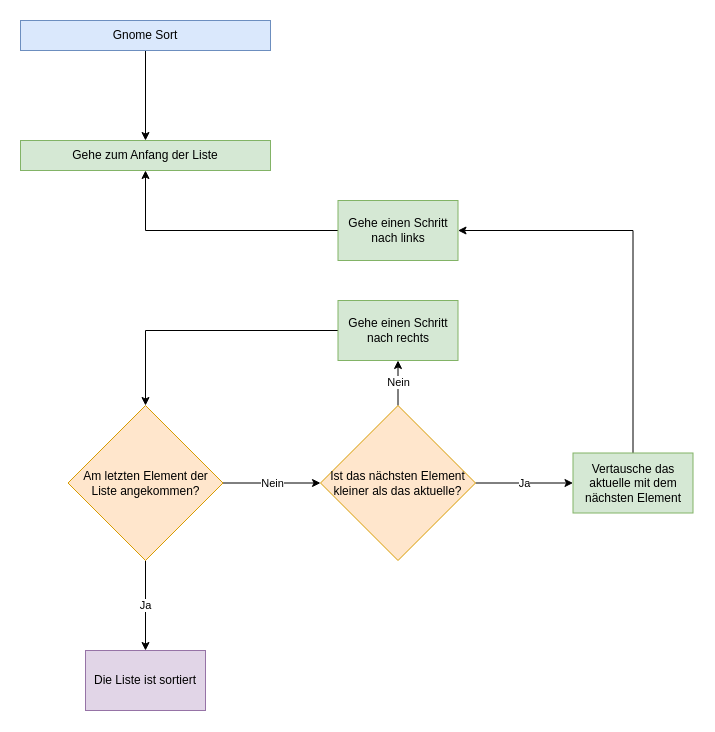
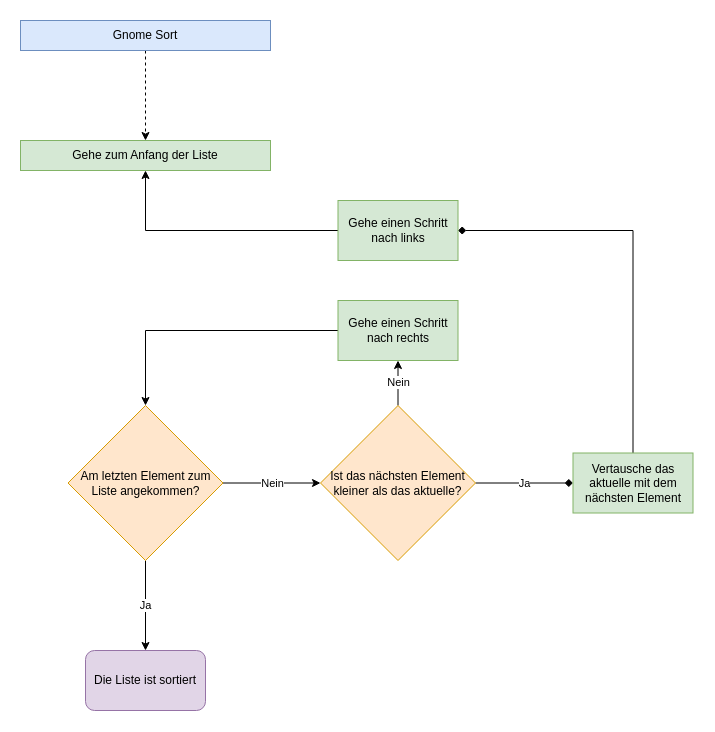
edge "Gnome Sort" -> "Gehe zum Anfang der Liste": style solid -> dashed
edge "Vertausche das aktuelle mit dem nächsten Element" -> "Gehe einen Schritt nach links": arrowhead classic -> diamond
edge "Ist das nächsten Element kleiner als das aktuelle?" -> "Vertausche das aktuelle mit dem nächsten Element": arrowhead classic -> diamond
node "Am letzten Element der Liste angekommen?": label "Am letzten Element der Liste angekommen?" -> "Am letzten Element zum Liste angekommen?"
node "Die Liste ist sortiert": shape rectangle -> rounded rectangle
